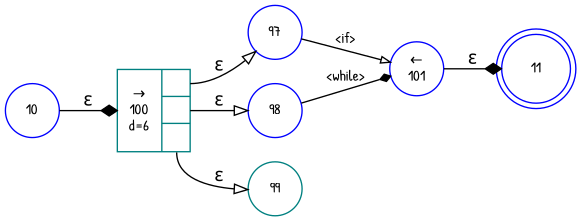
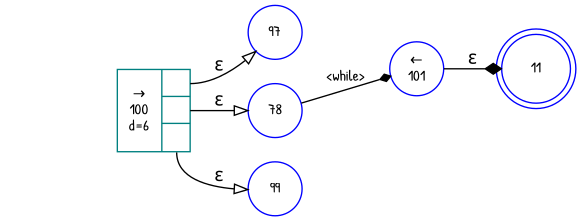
edge "97" -> "← 101": removed, label "<if>"
node "10": removed
node "98": label "98" -> "78"
node "99": color teal -> blue
